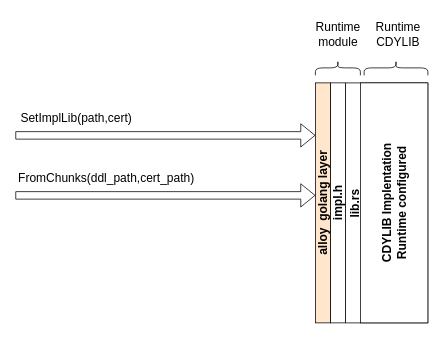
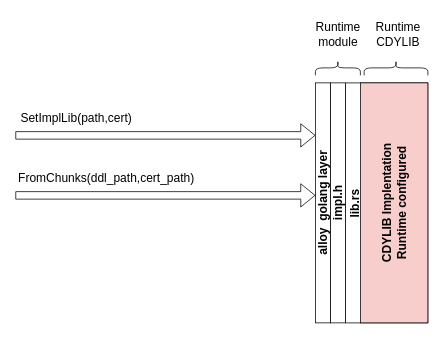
node "alloy golang layer": fillcolor #ffe6cc -> #ffffff
node "CDYLIB Implentation Runtime configured": fillcolor #ffffff -> #f8cecc
